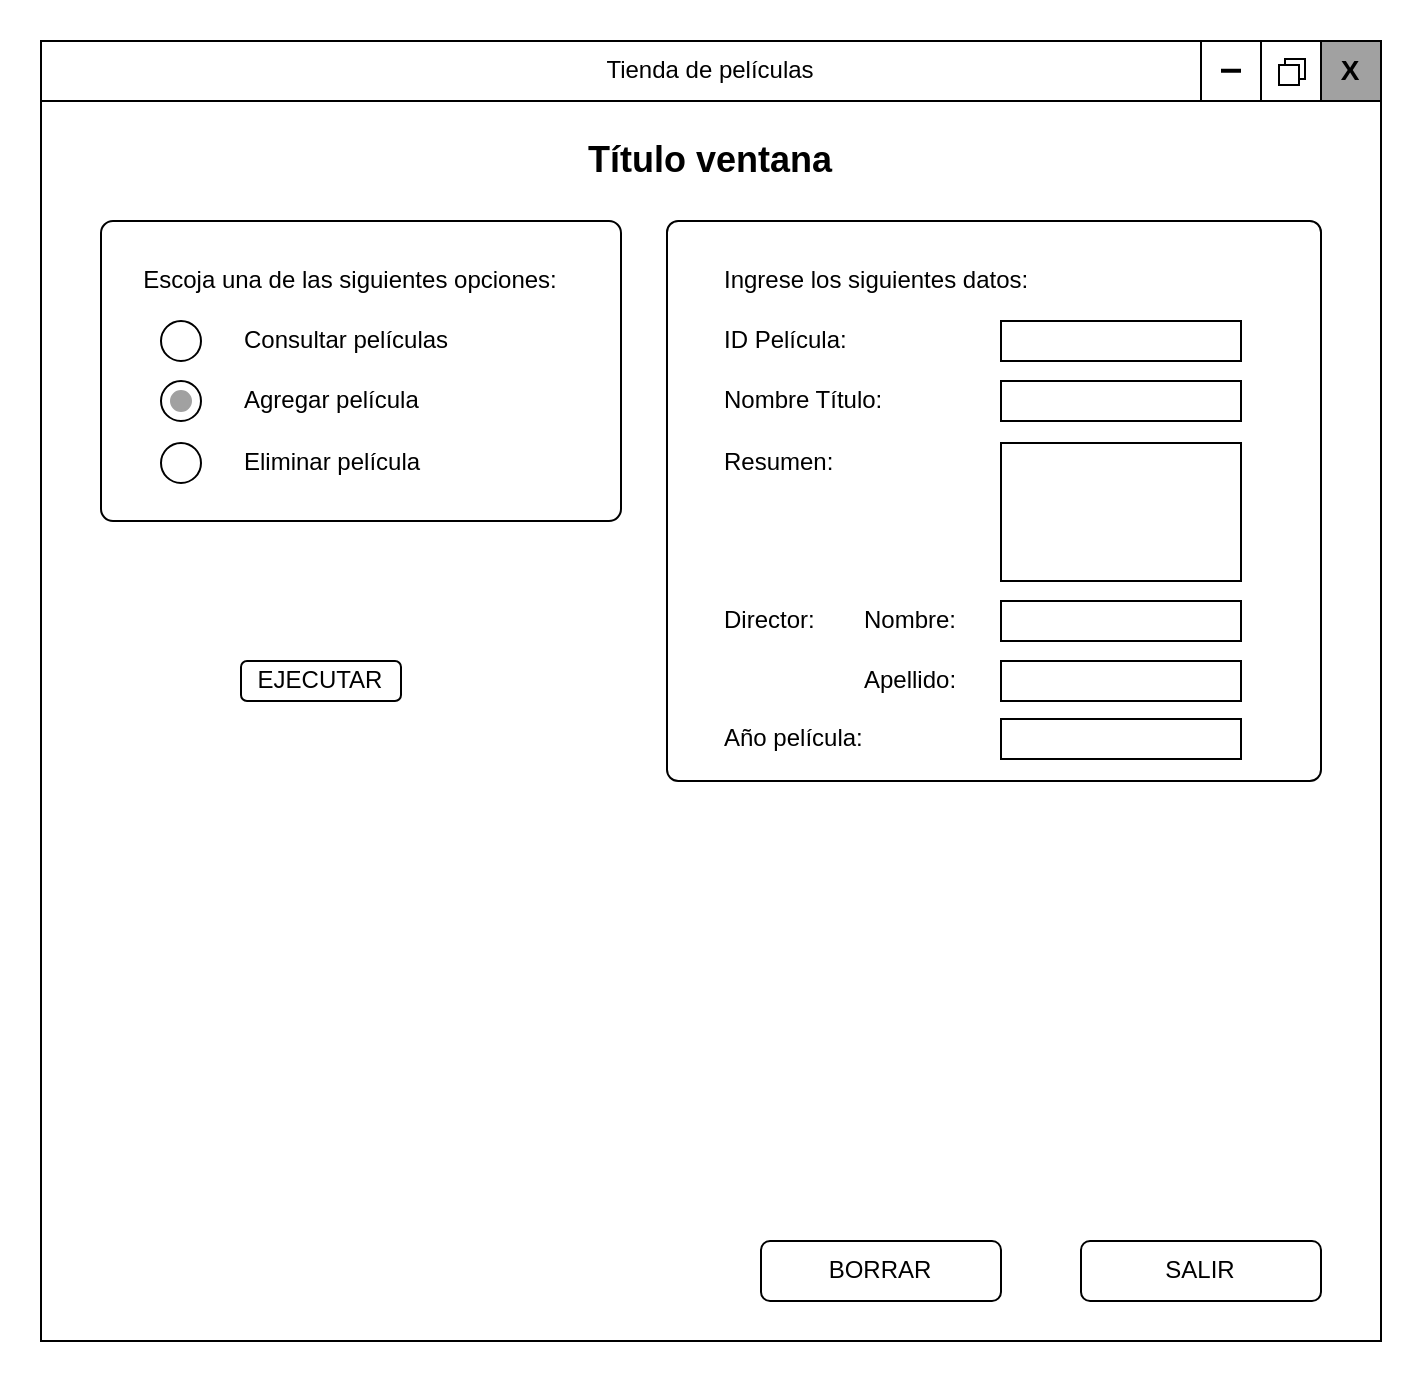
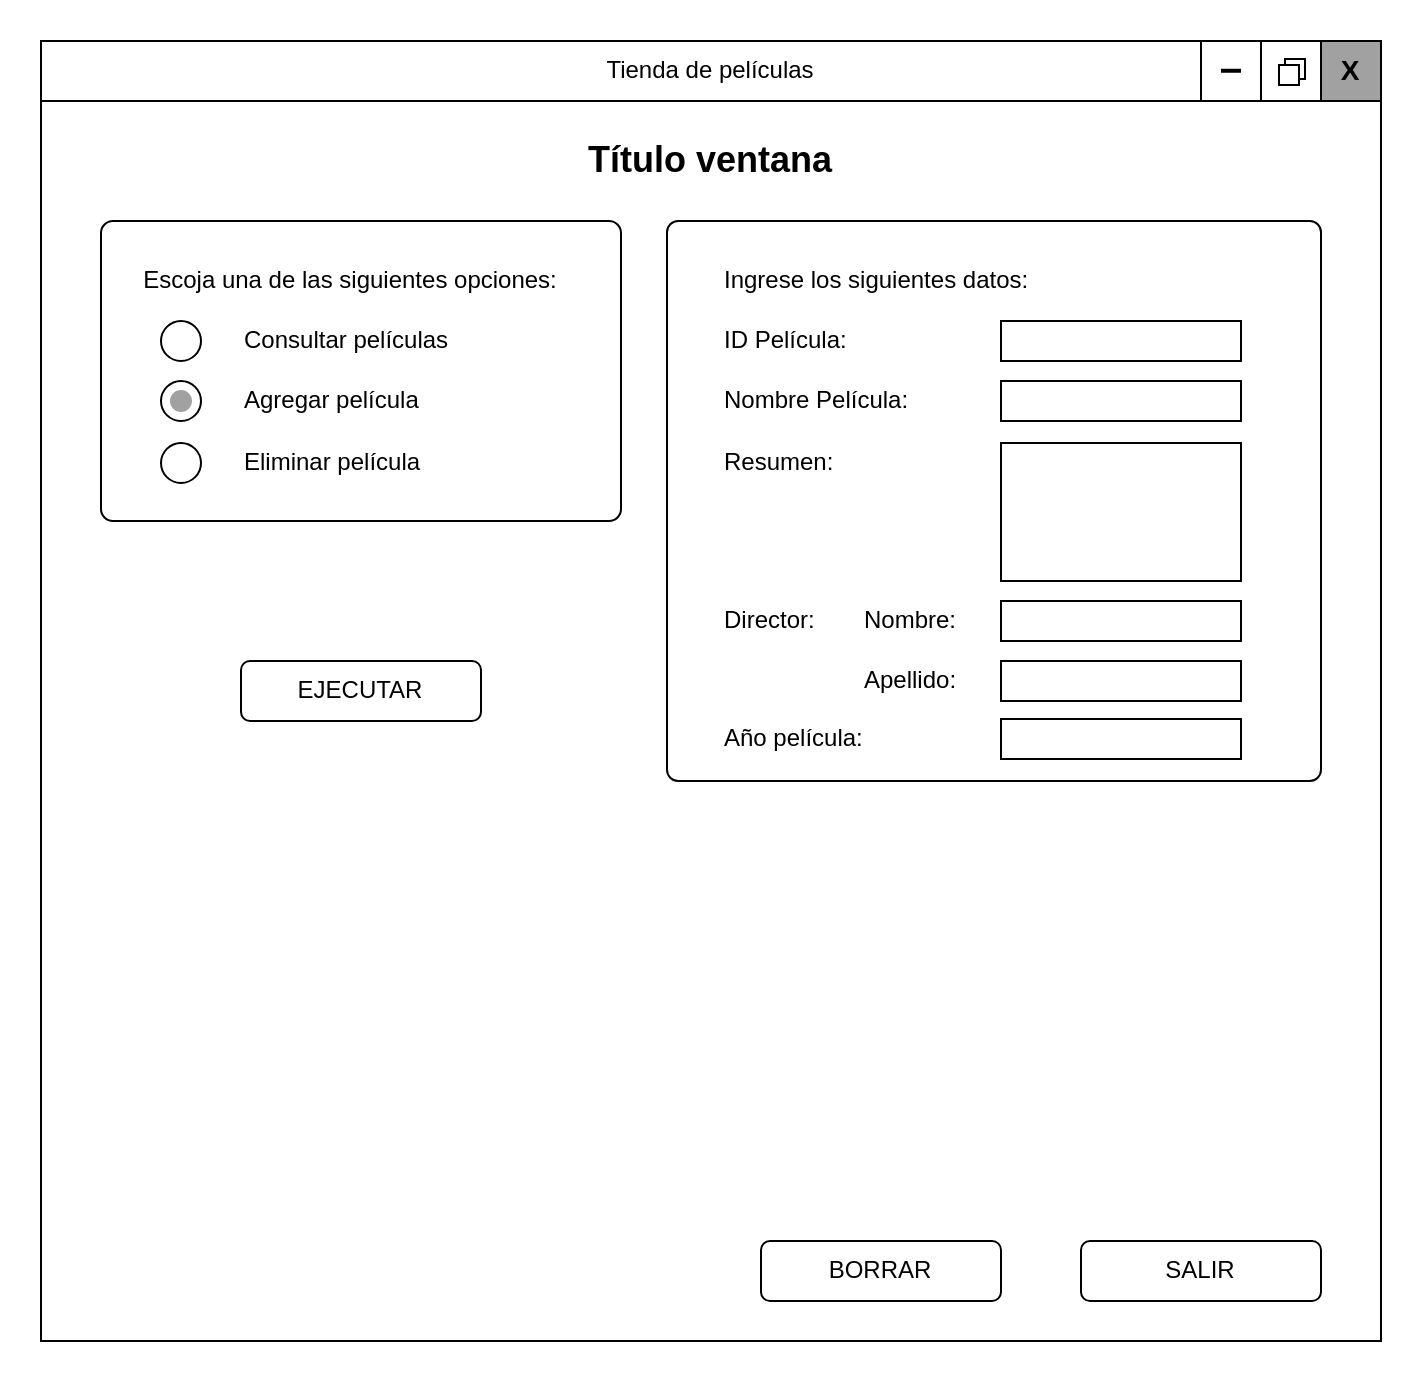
node "Nombre Título:": label "Nombre Título:" -> "Nombre Película:"
node "EJECUTAR": size 160x40 -> 240x60
